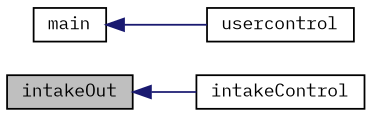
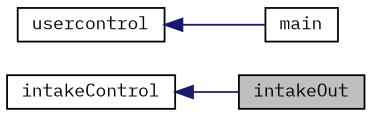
edge "usercontrol" -> "main": reversed
edge "intakeControl" -> "intakeOut": reversed
